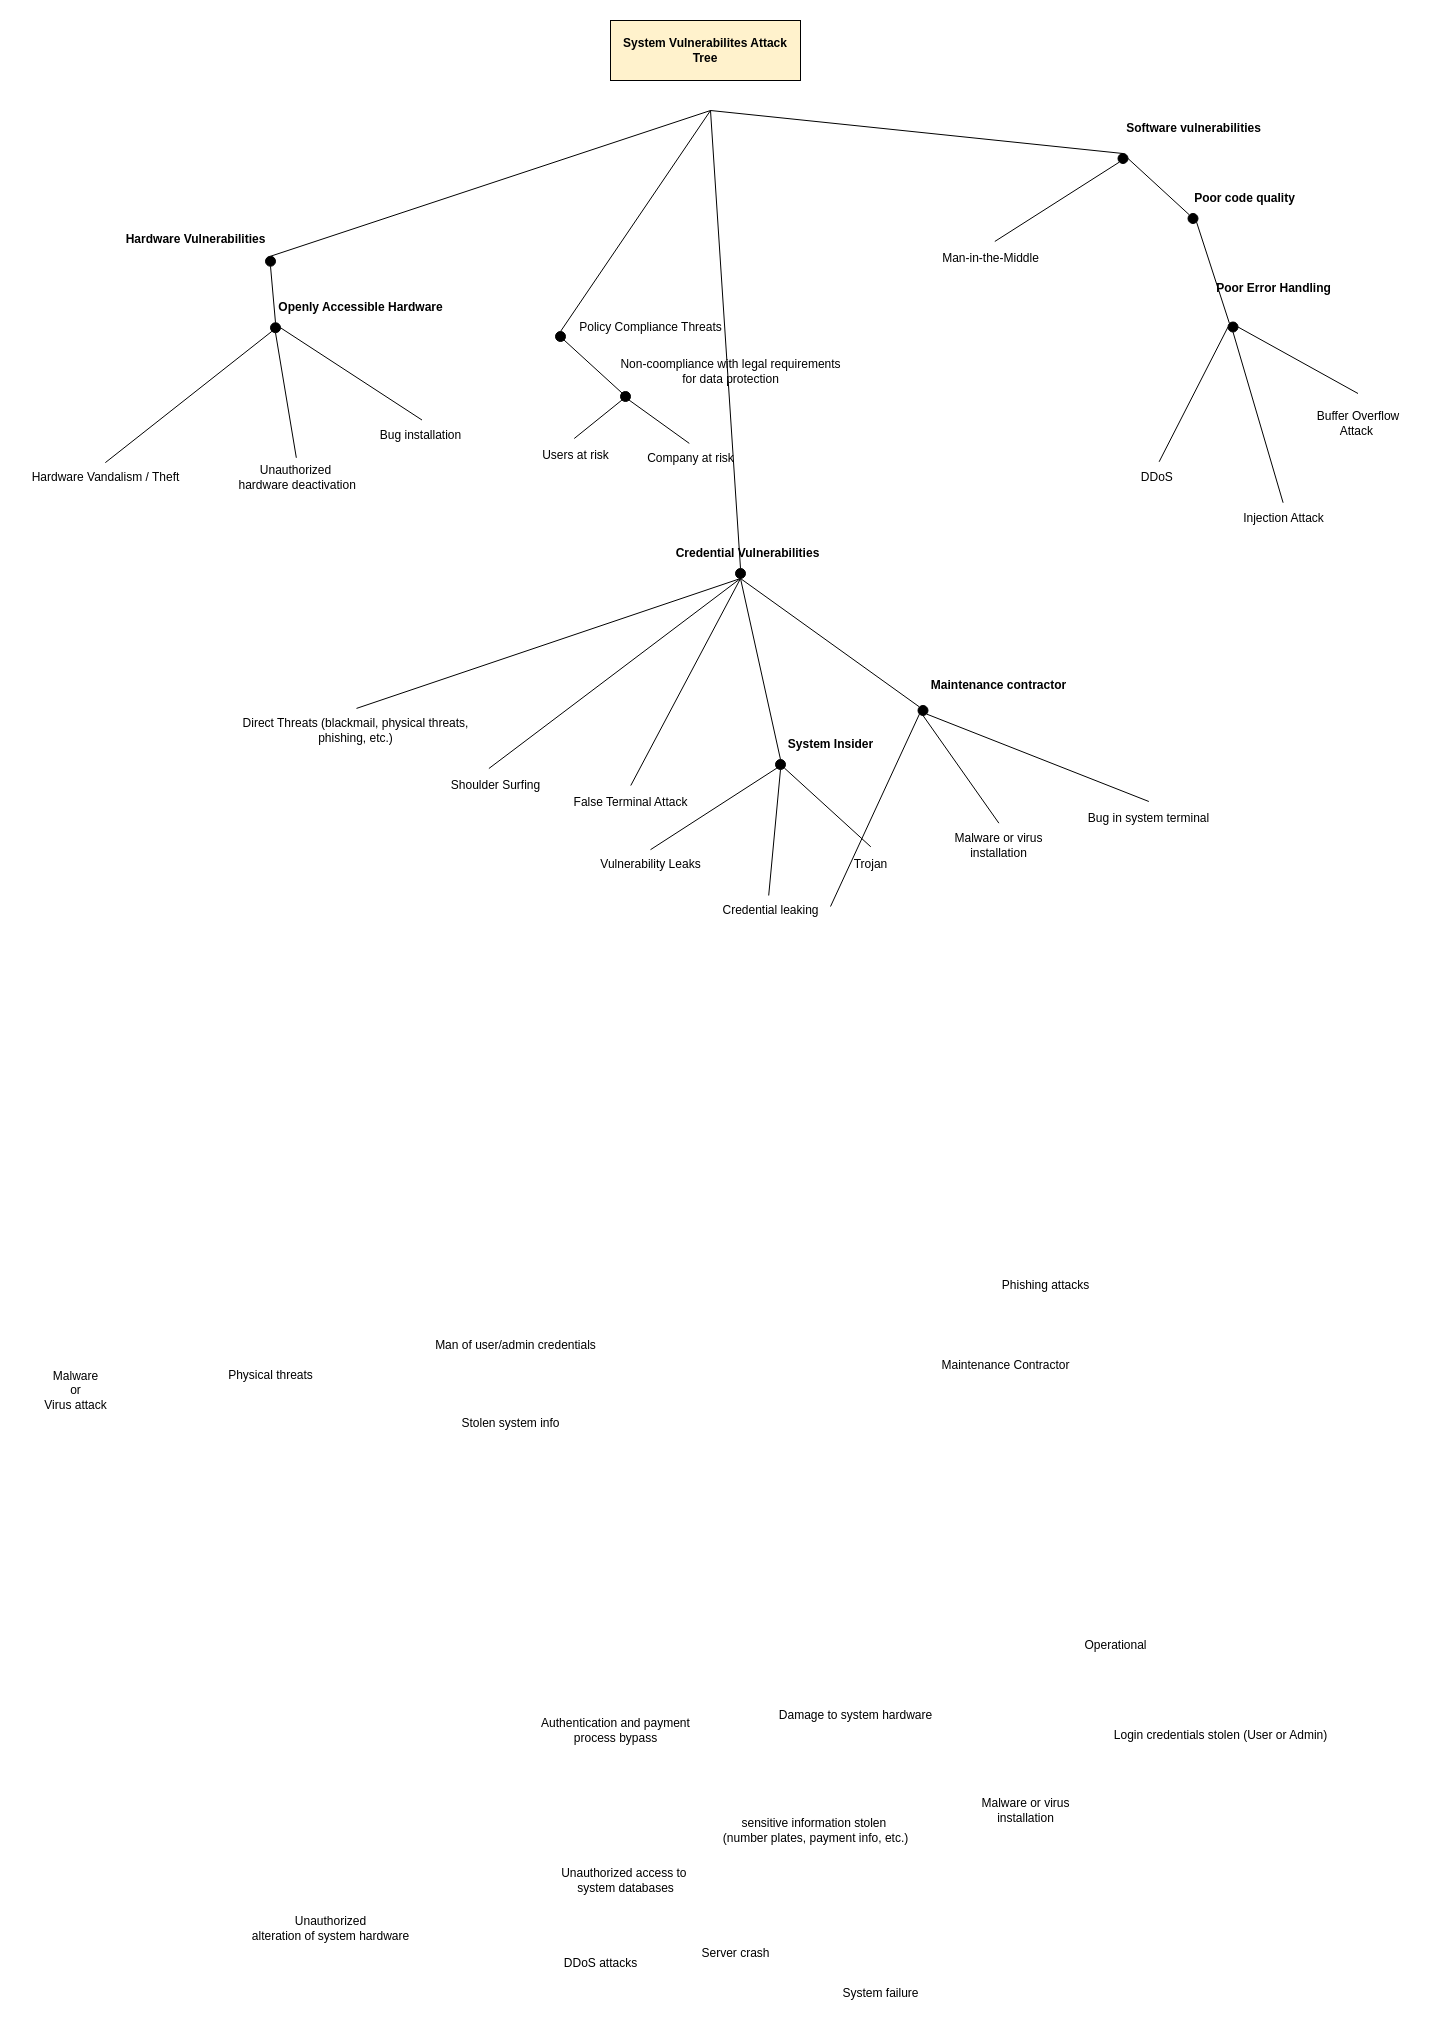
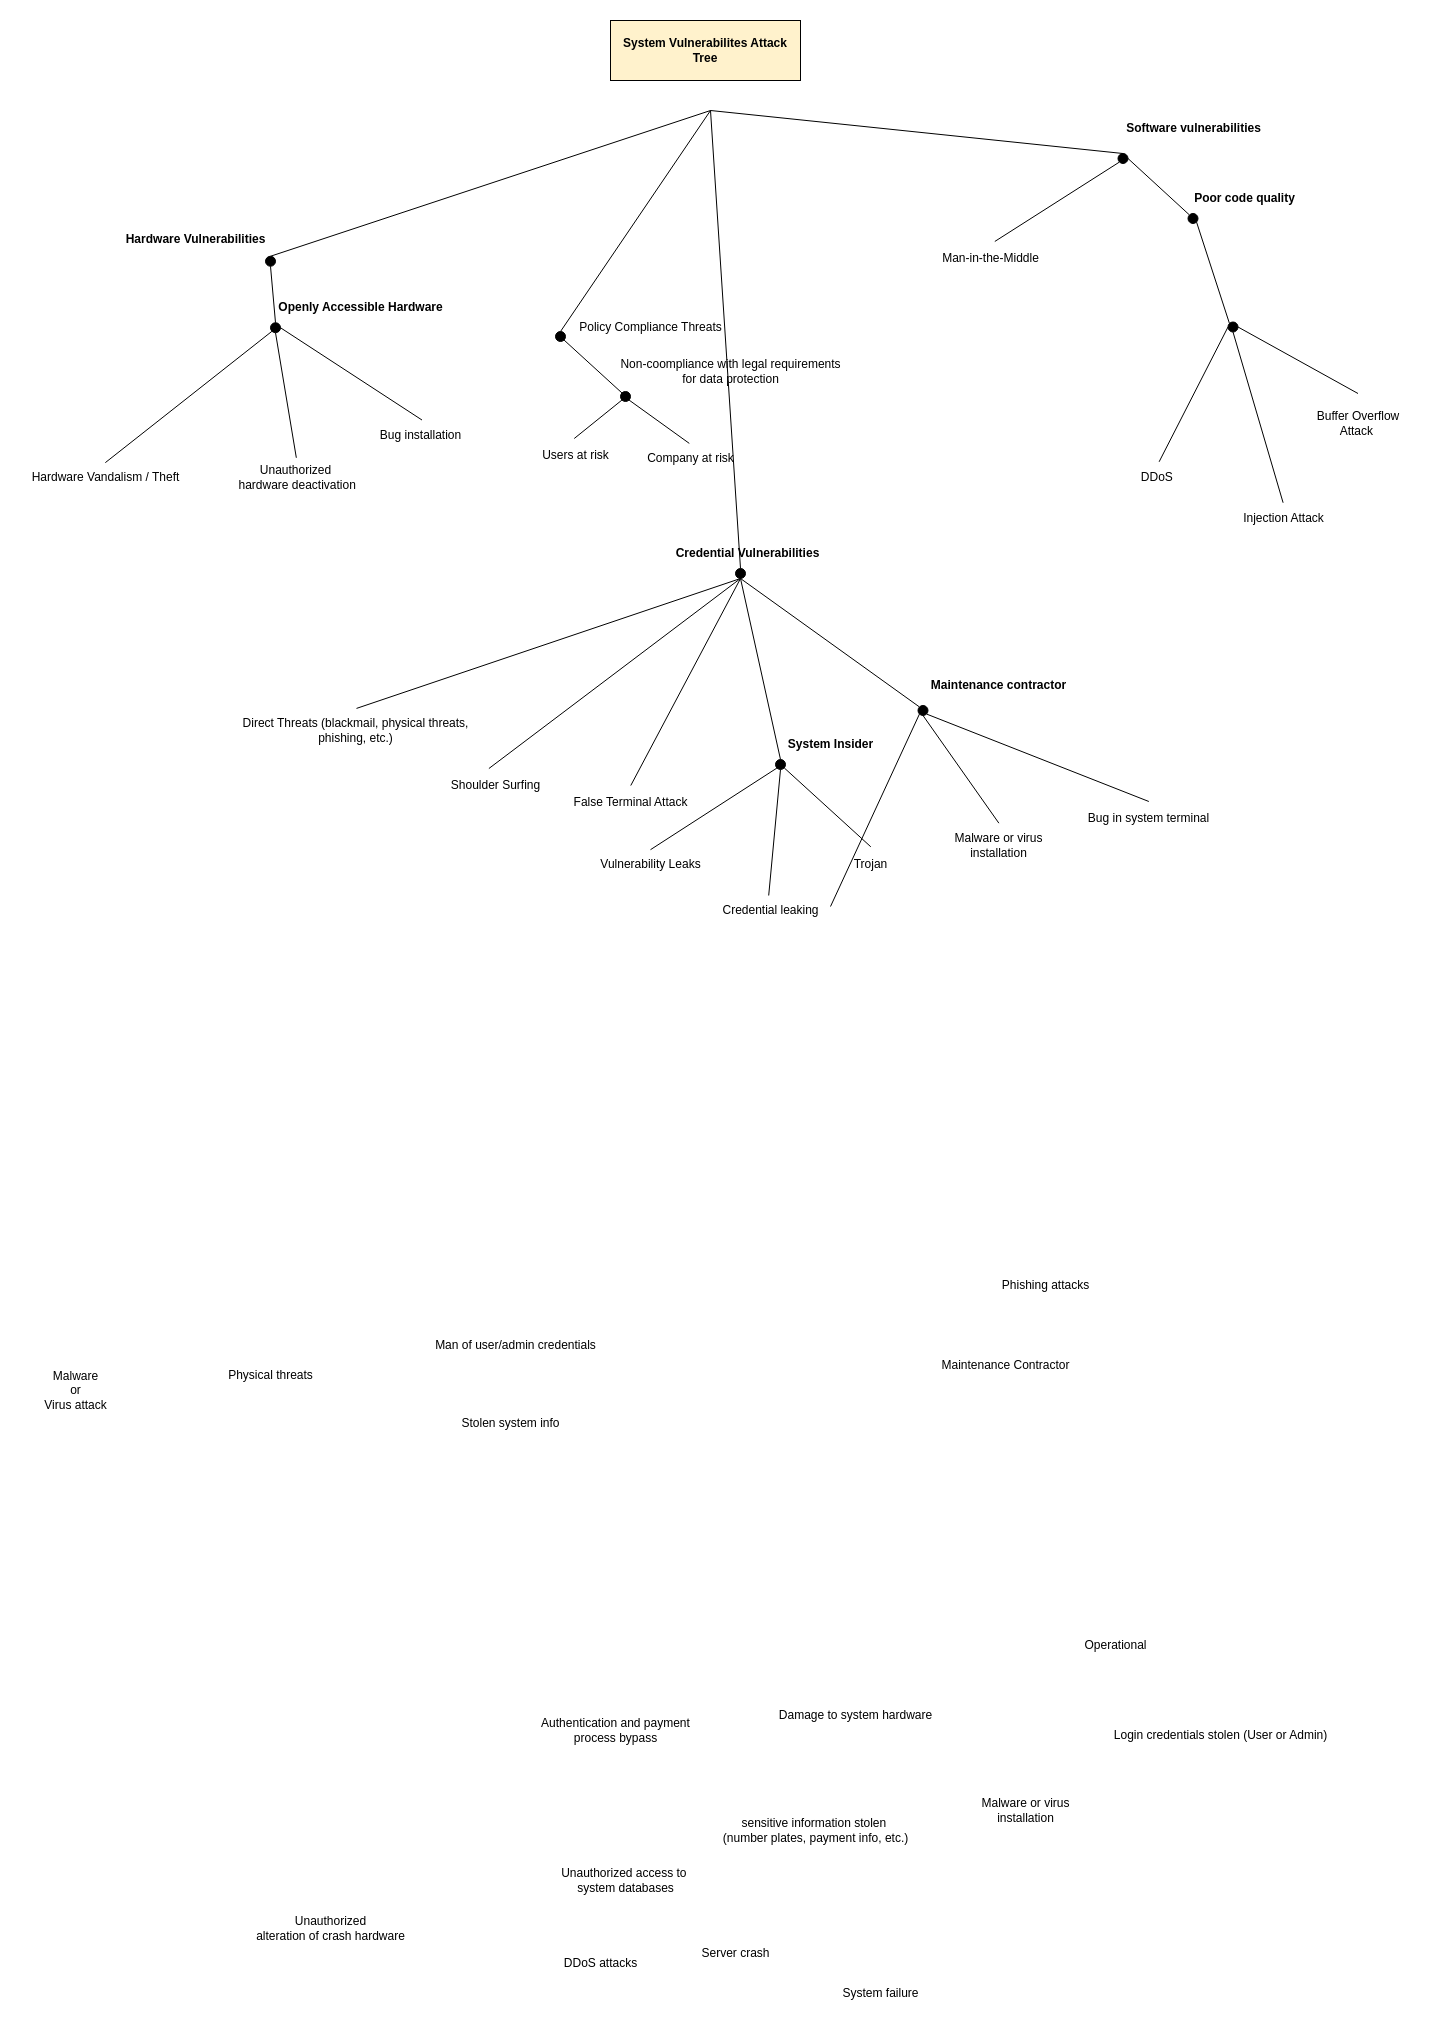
node "Poor Error Handling": removed
node "Unauthorized alteration of system hardware": label "Unauthorized alteration of system hardware" -> "Unauthorized alteration of crash hardware"
